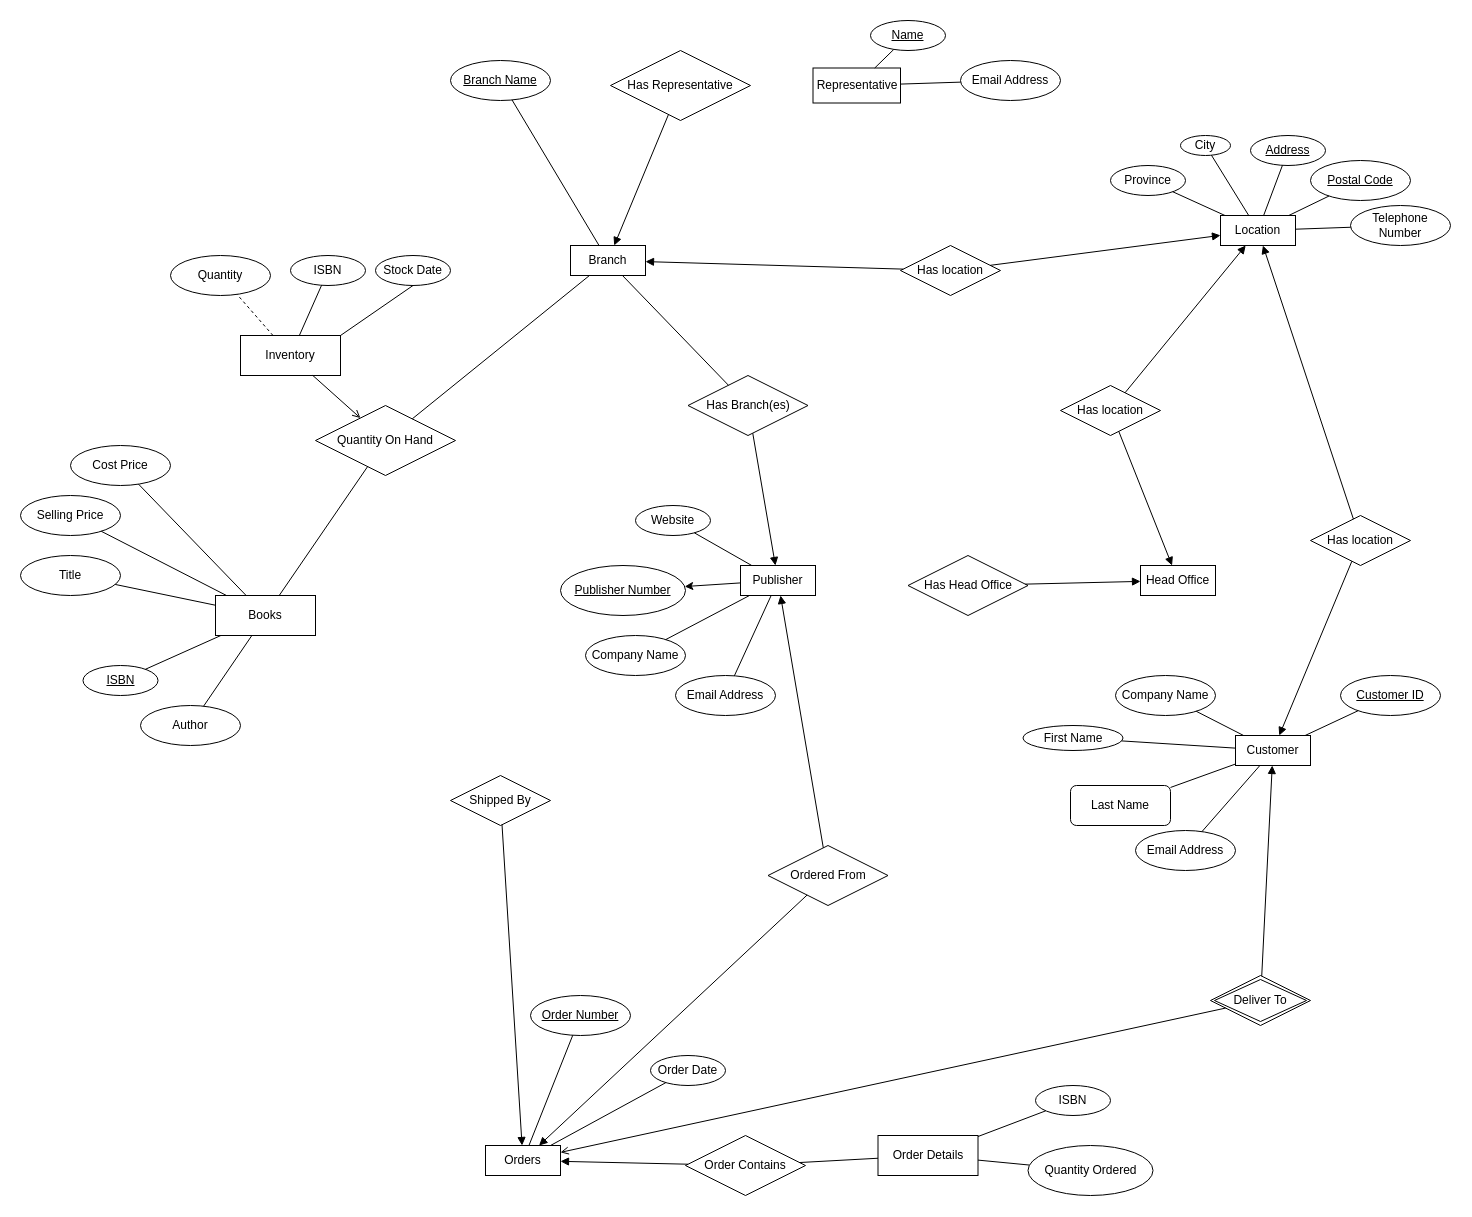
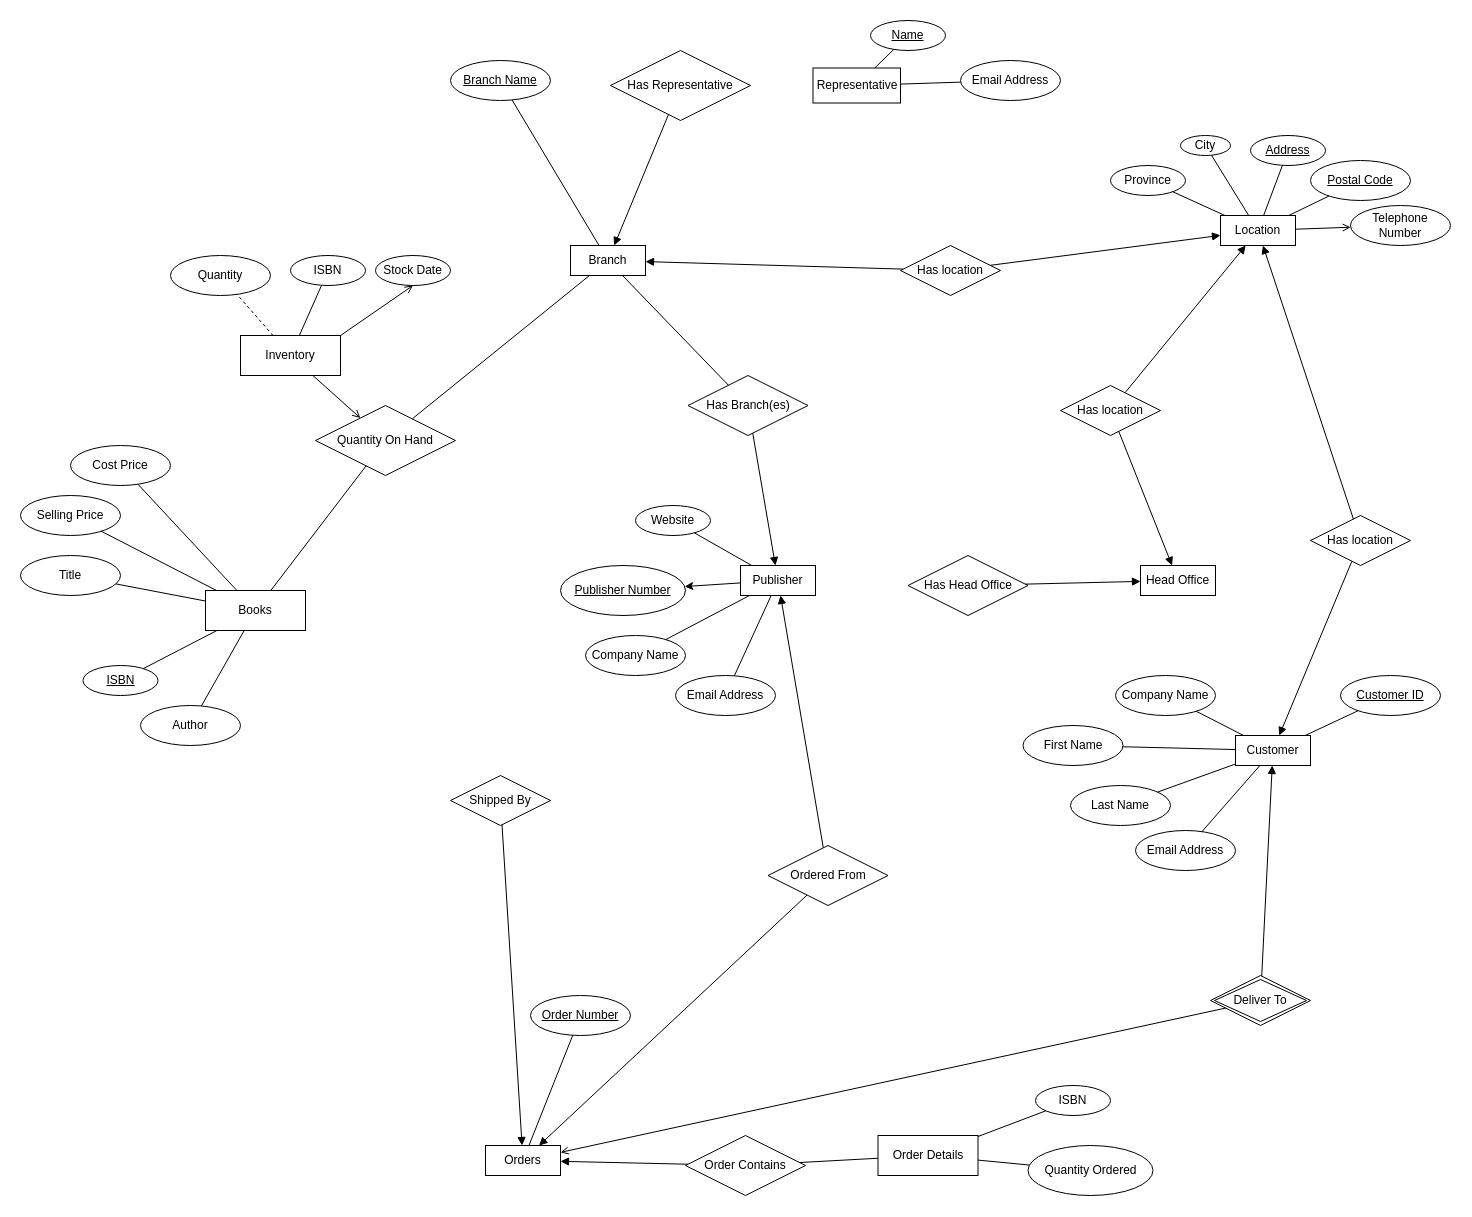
edge "Telephone Number" -- "Location": arrowhead none -> open
edge "Stock Date" -- "Inventory": arrowhead none -> open
node "Books": moved (266, 616) -> (256, 611)
node "First Name": size 100x25 -> 100x40
node "Last Name": shape rounded rectangle -> ellipse
node "Order Date": removed
edge "Order Date" -- "Orders": removed
